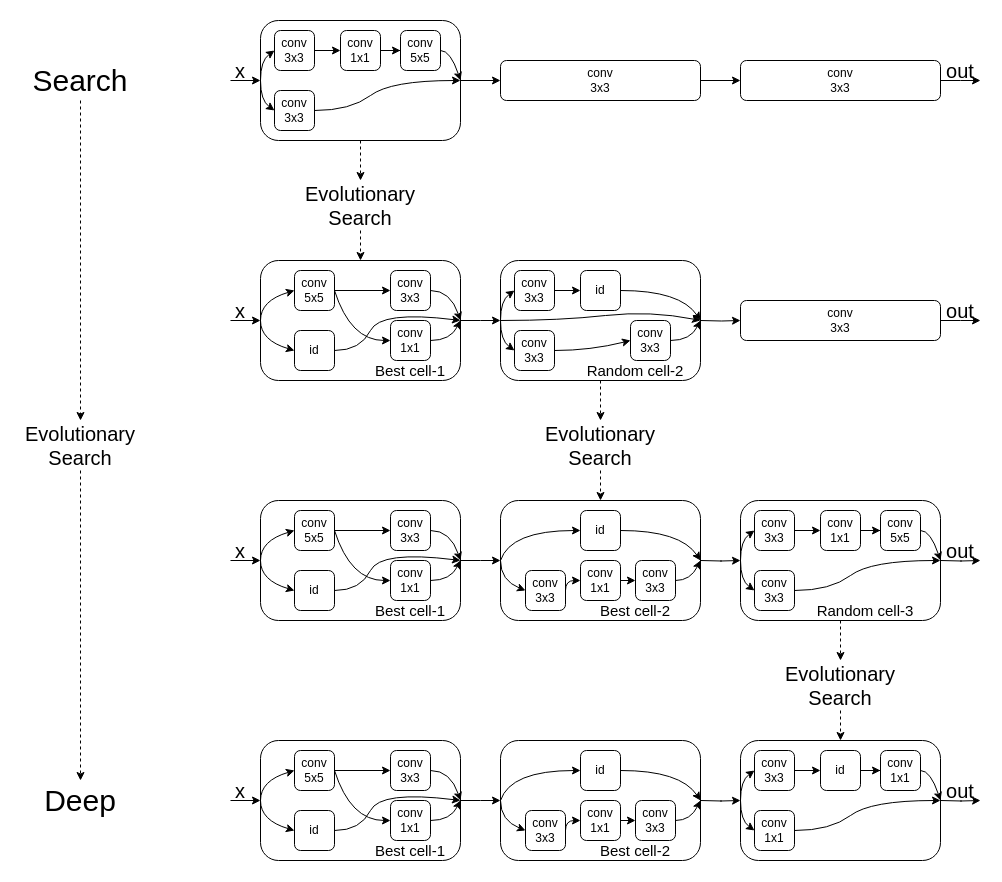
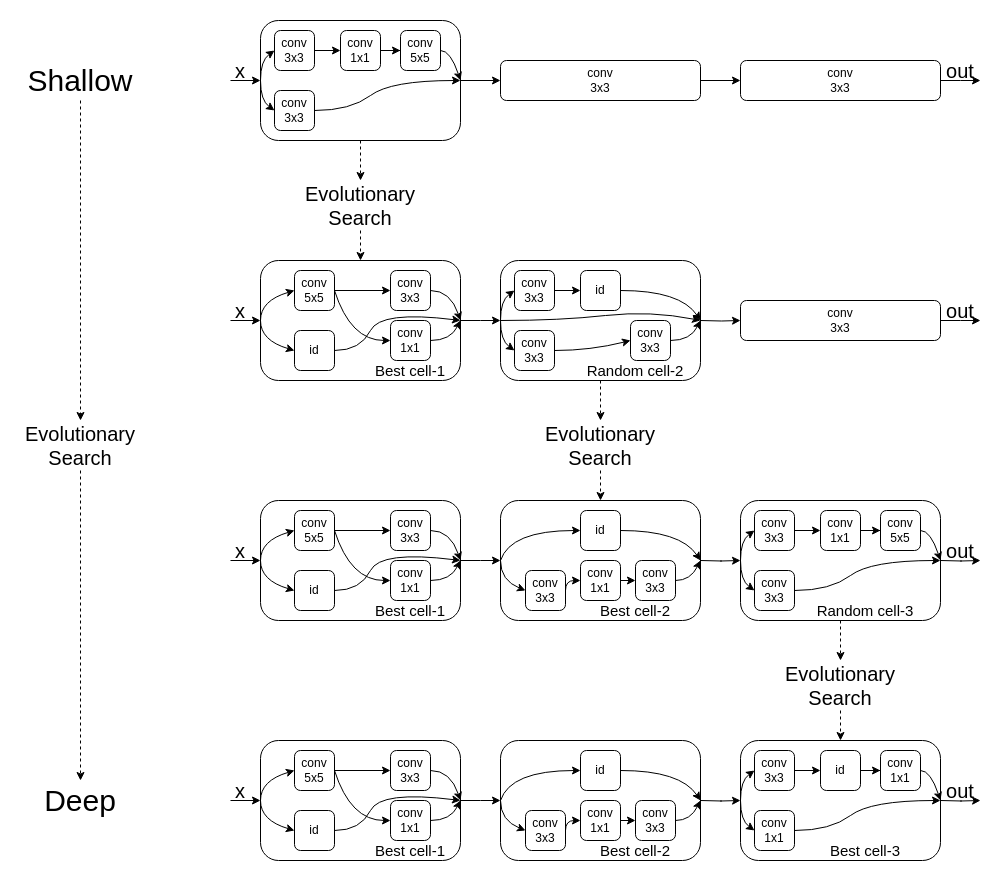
node "Search": label "Search" -> "Shallow"
node "Best cell-3": added
